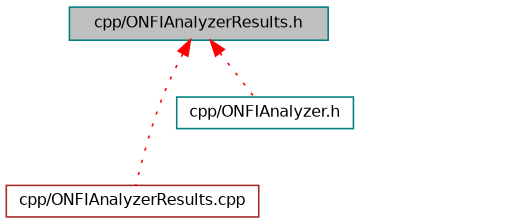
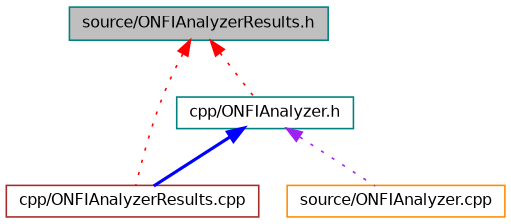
node "cpp/ONFIAnalyzerResults.h": label "cpp/ONFIAnalyzerResults.h" -> "source/ONFIAnalyzerResults.h"
edge "cpp/ONFIAnalyzerResults.cpp" -> "cpp/ONFIAnalyzer.h": added
node "source/ONFIAnalyzer.cpp": added
